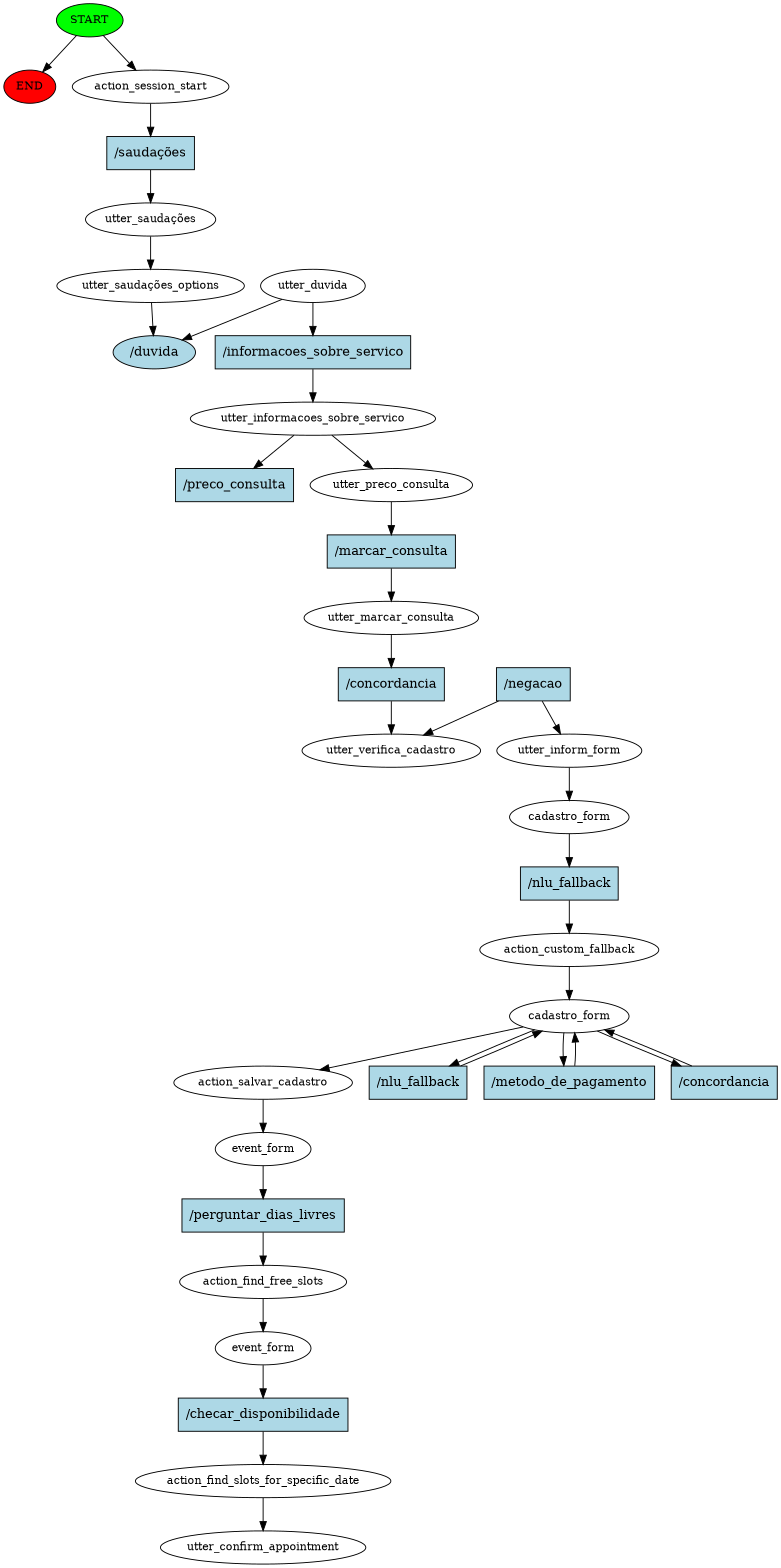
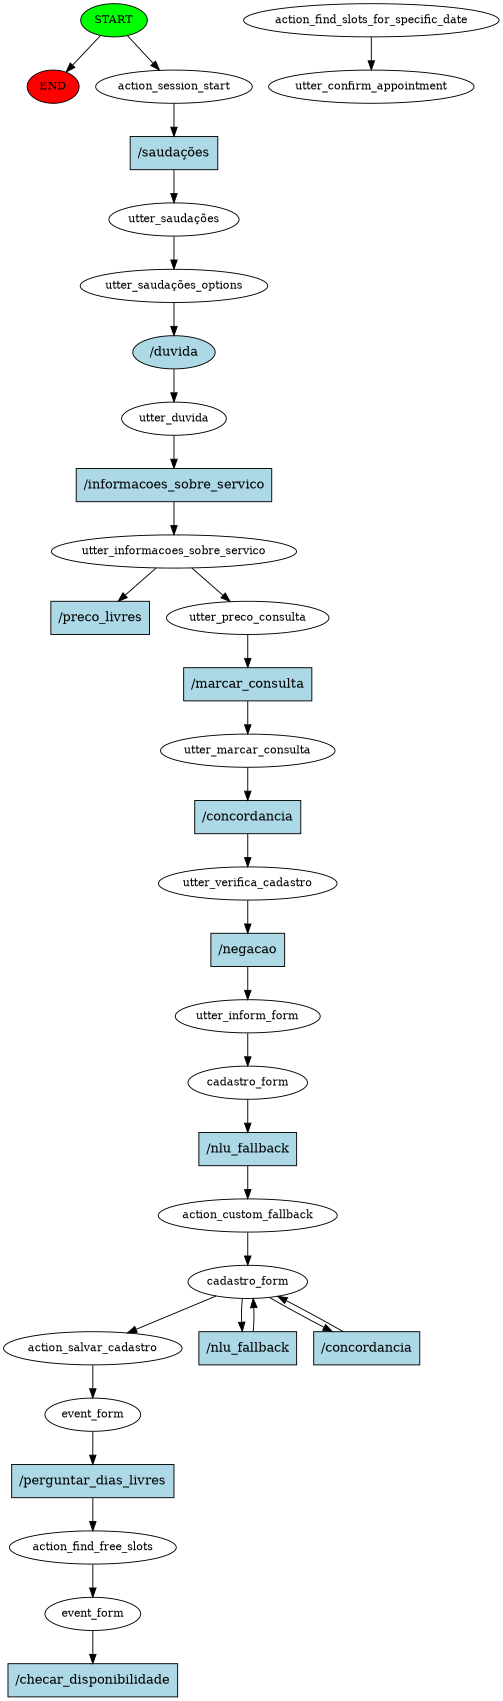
edge "utter_duvida" -> "/duvida": reversed
node "/preco_consulta": label "/preco_consulta" -> "/preco_livres"
edge "/negacao" -> "utter_verifica_cadastro": reversed
node "/metodo_de_pagamento": removed
edge "/checar_disponibilidade" -> "action_find_slots_for_specific_date": removed
